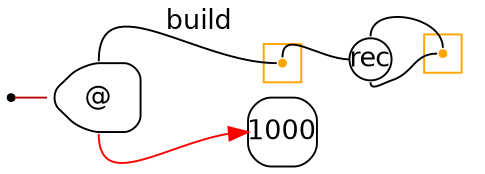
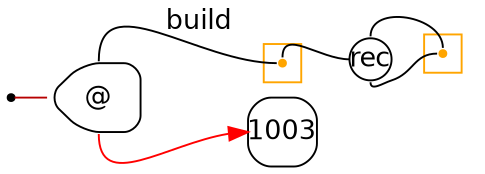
node "1000": label "1000" -> "1003"
